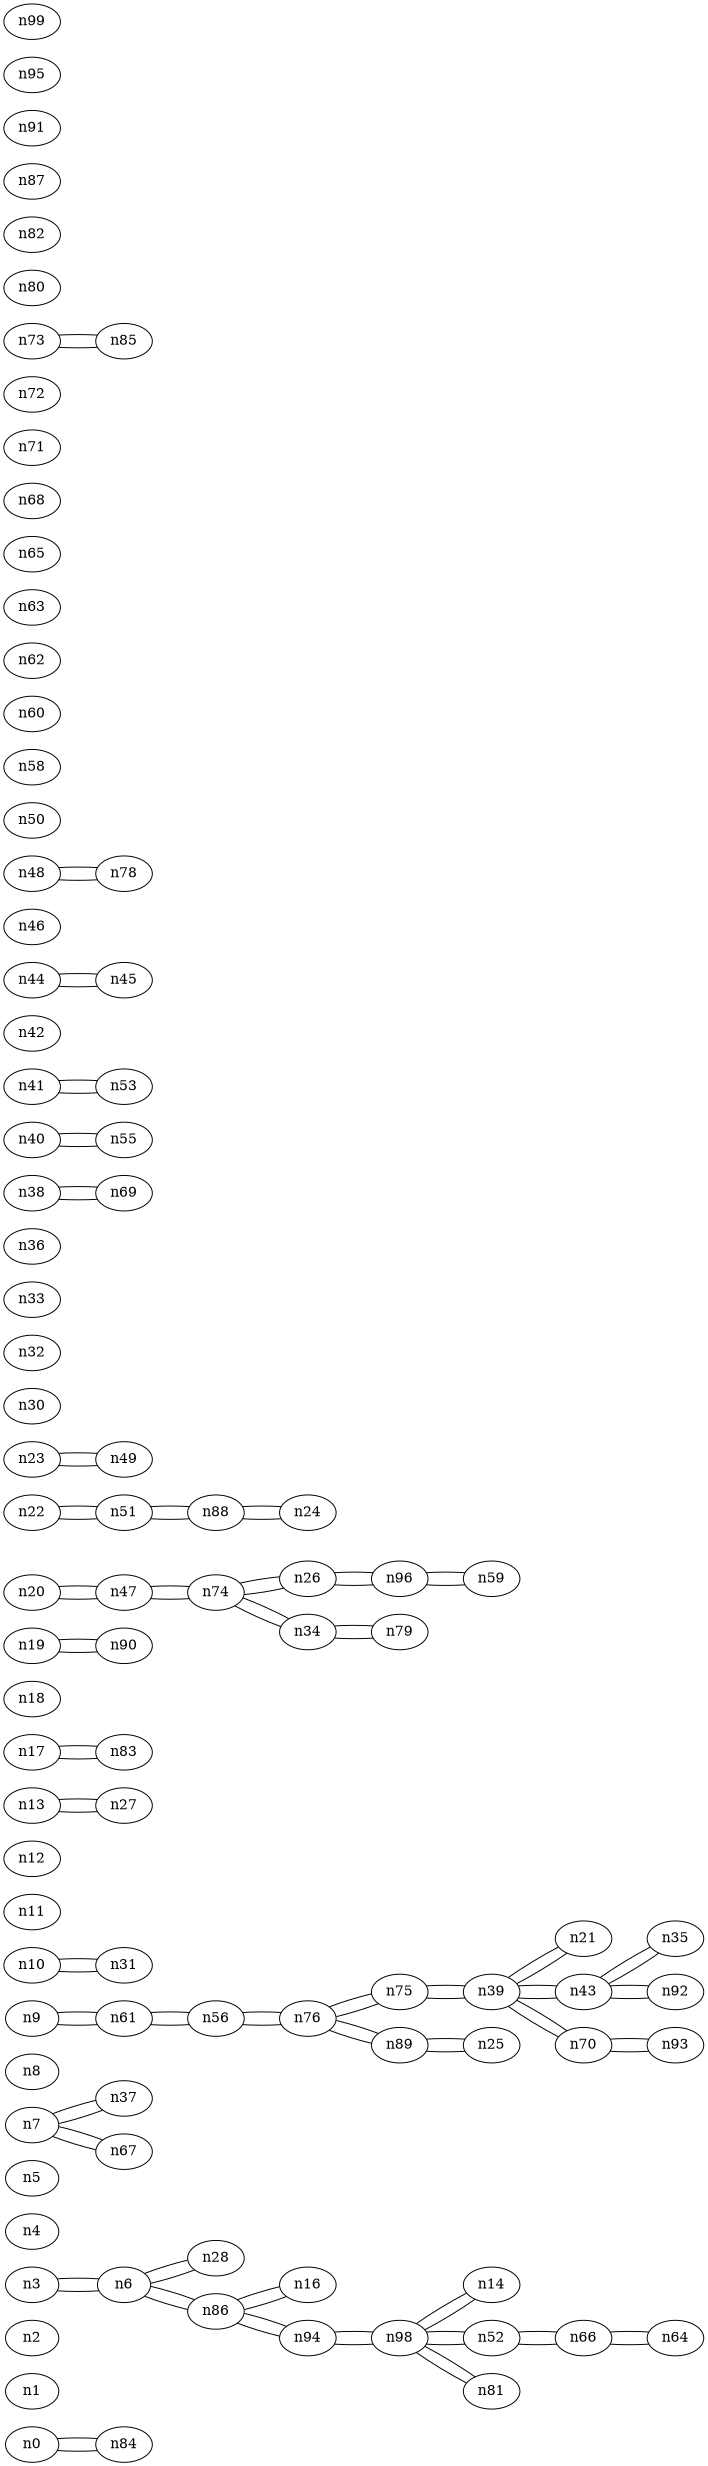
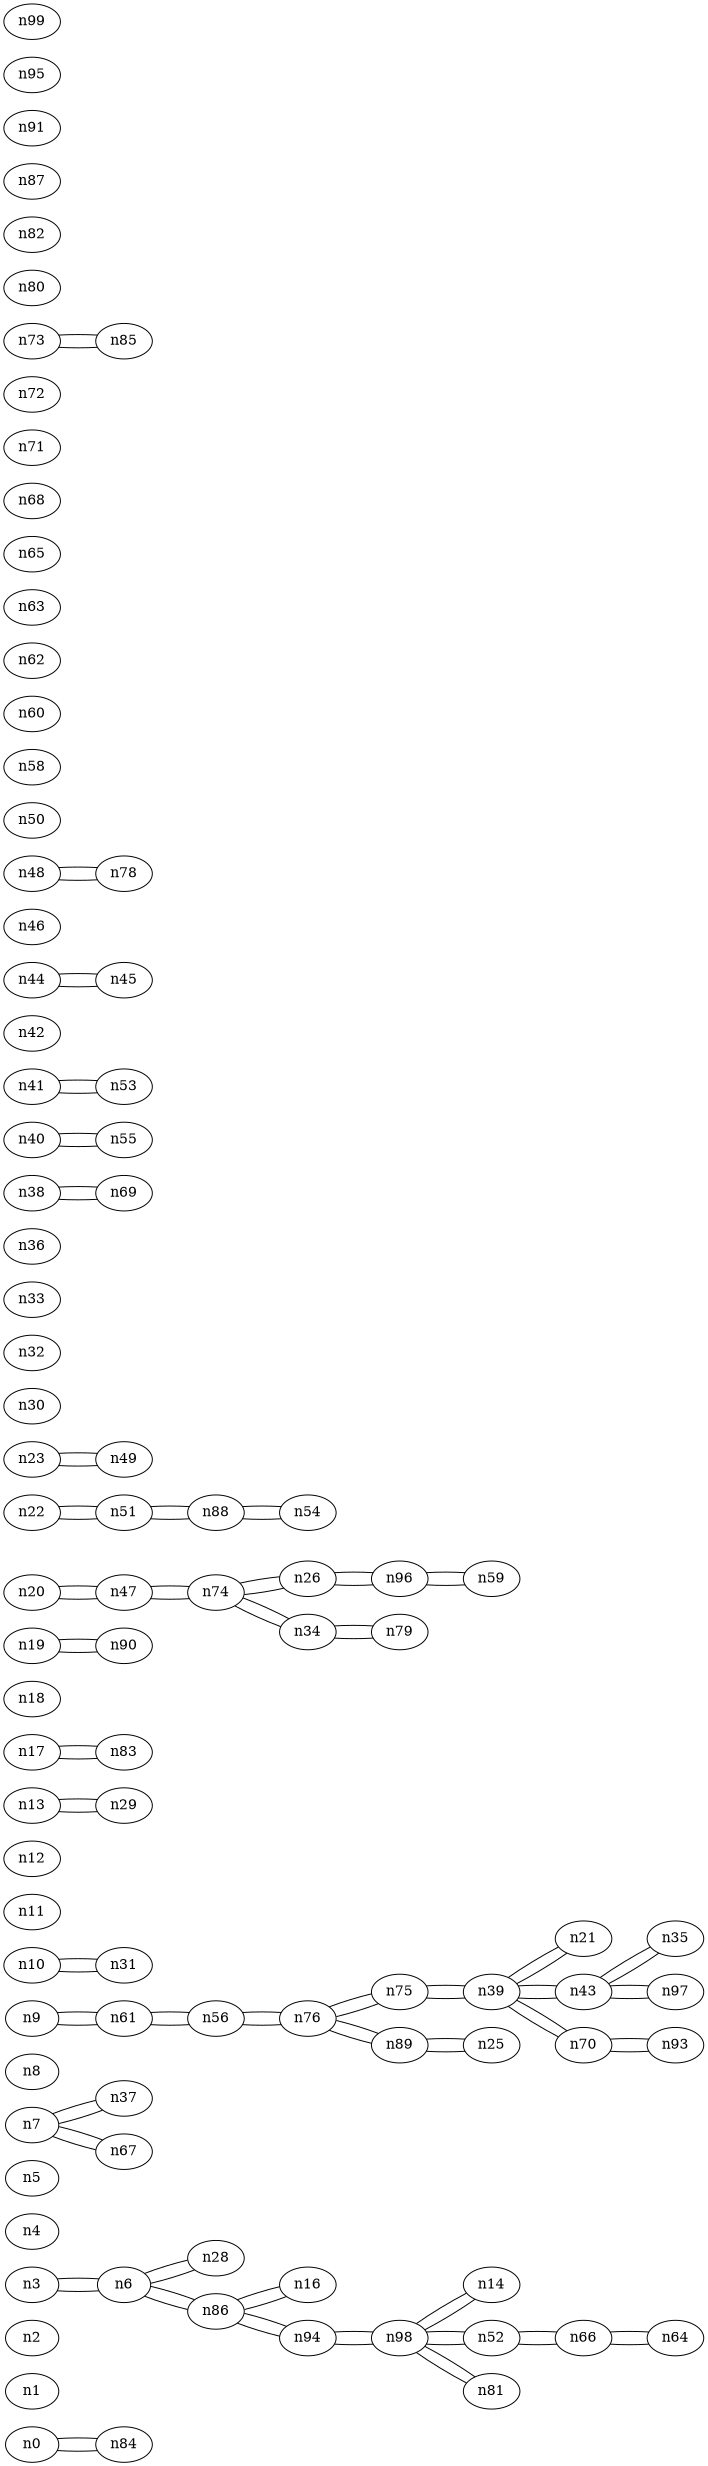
node "n24": label "n24" -> "n54"
node "n27": label "n27" -> "n29"
node "n92": label "n92" -> "n97"
